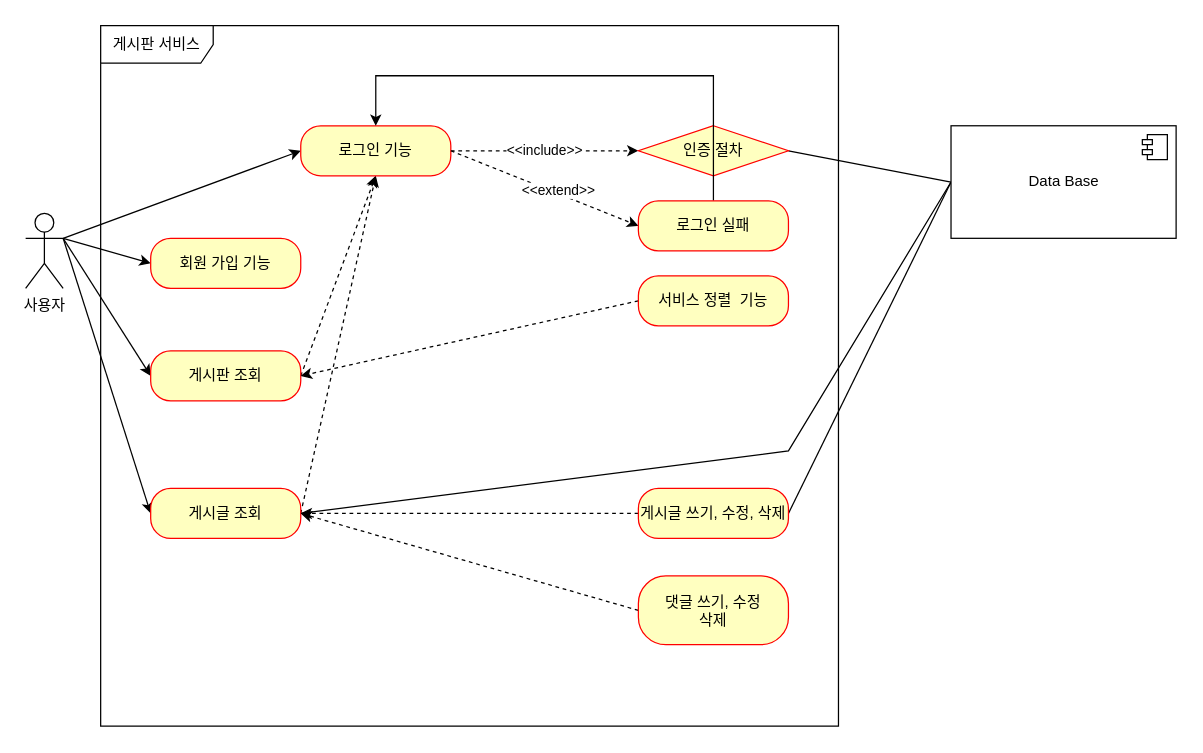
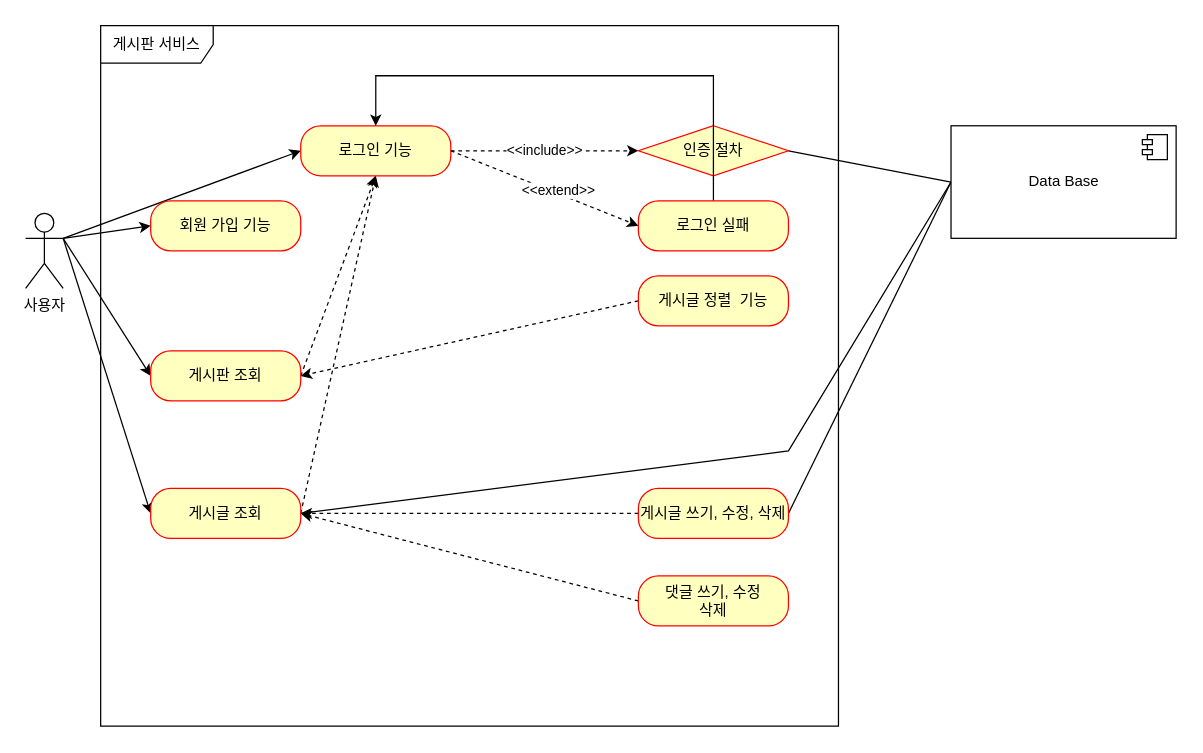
node "회원 가입 기능": moved (226, 263) -> (226, 226)
node "서비스 정렬 기능": label "서비스 정렬 기능" -> "게시글 정렬 기능"
node "댓글 쓰기, 수정 삭제": size 150x69 -> 150x50
